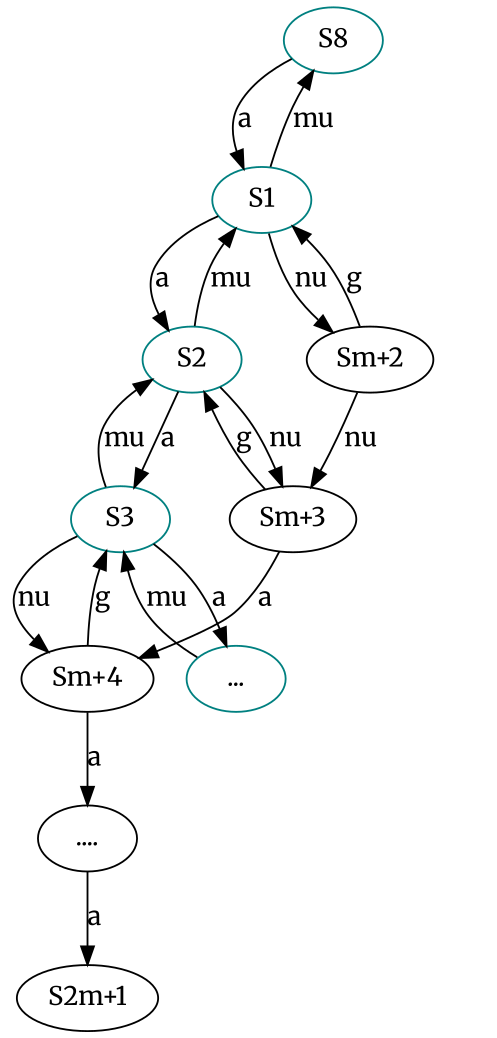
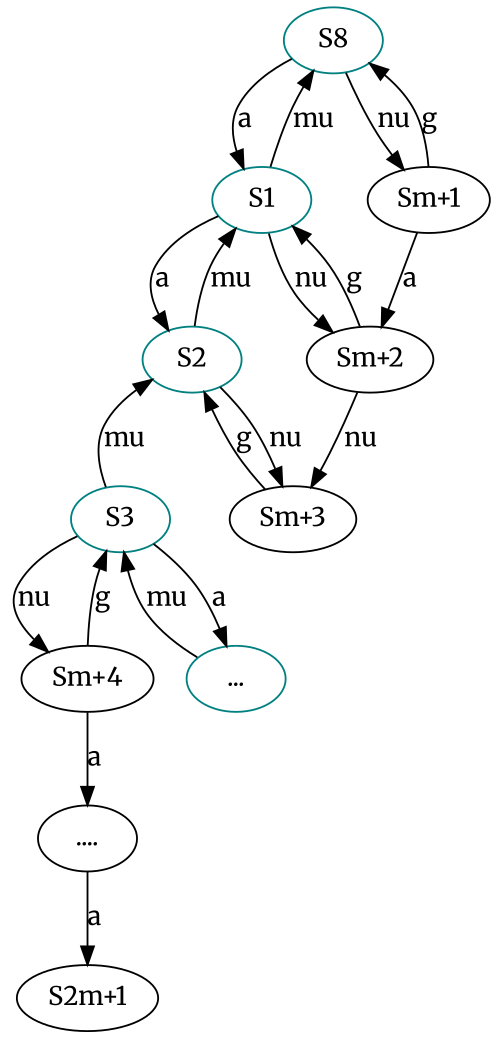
node "Sm+1": added
edge "S2" -> "S3": removed, label "a"
edge "Sm+3" -> "Sm+4": removed, label "a"
